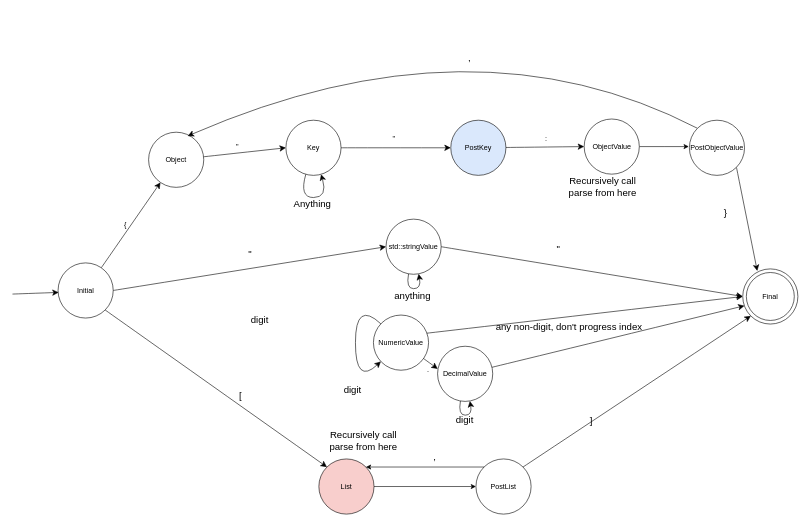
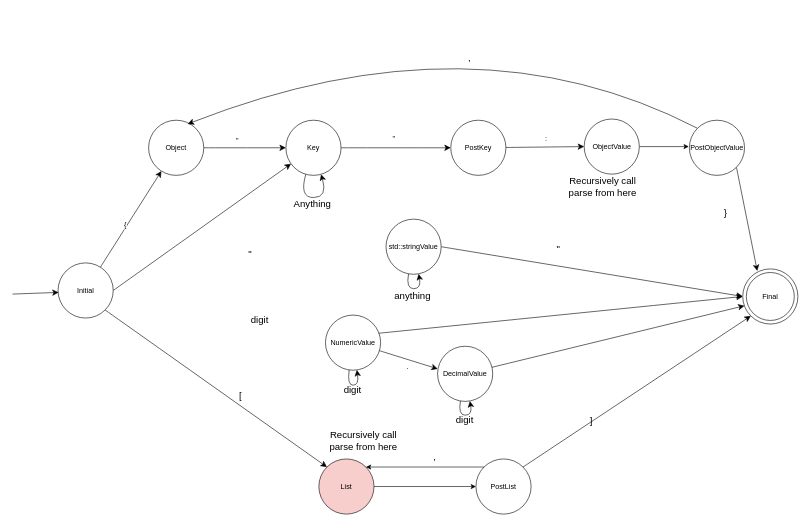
node "PostKey": fillcolor #dae8fc -> #ffffff
node "Object": moved (176, 160) -> (176, 148)
edge "Initial" -> "std::stringValue": now "Initial" -> "Key"
node "any non-digit, don't progress index": removed
node "NumericValue": moved (401, 343) -> (353, 343)
